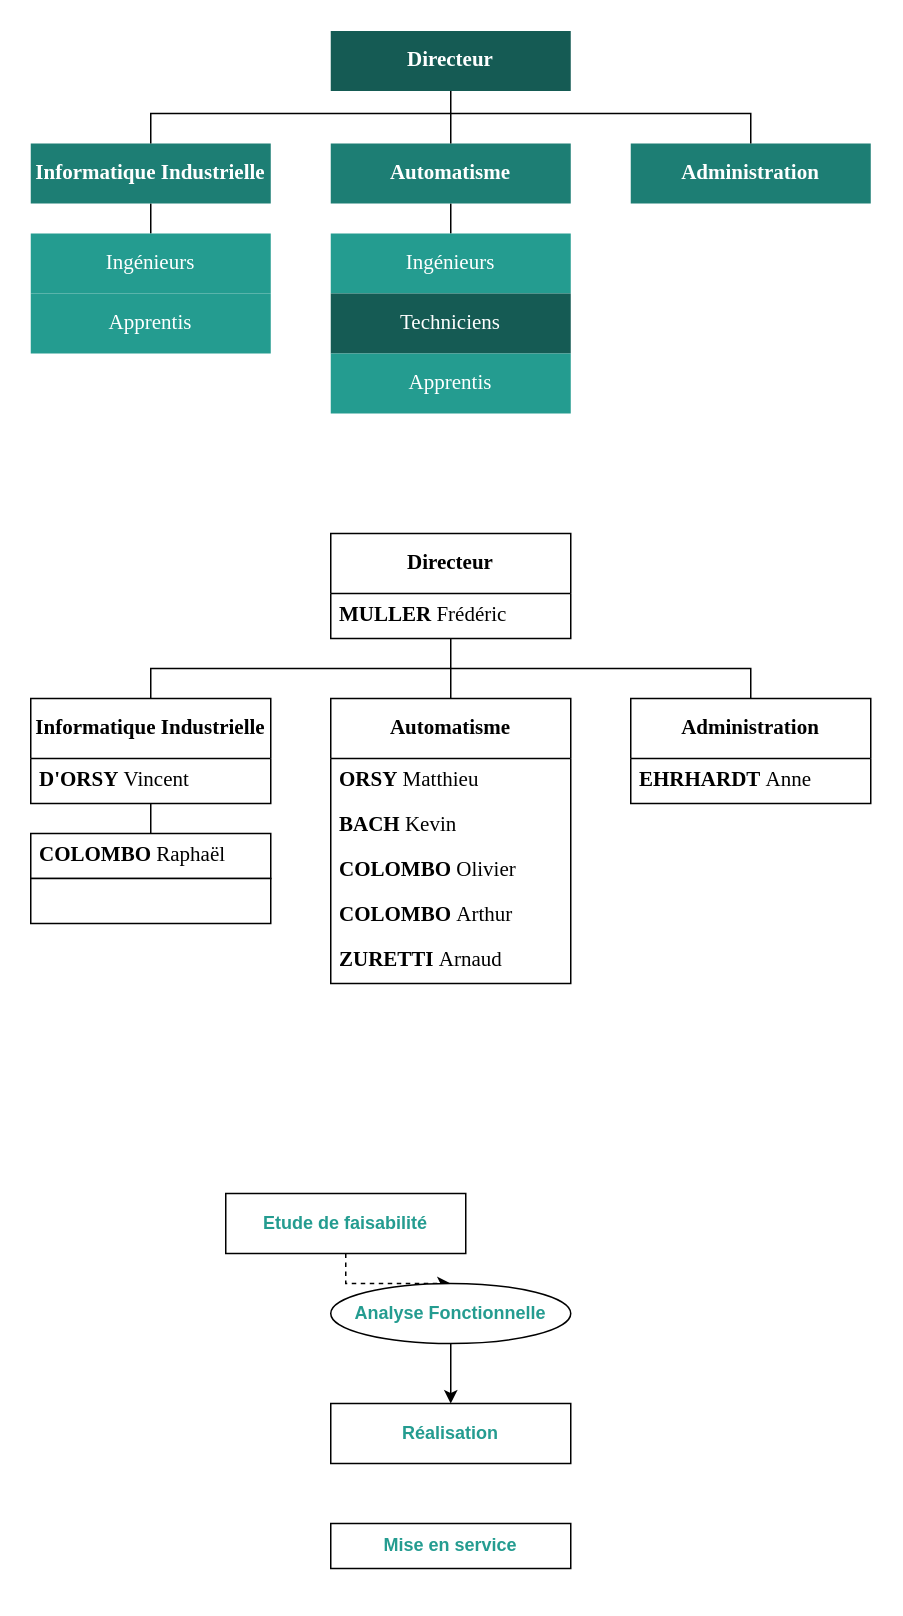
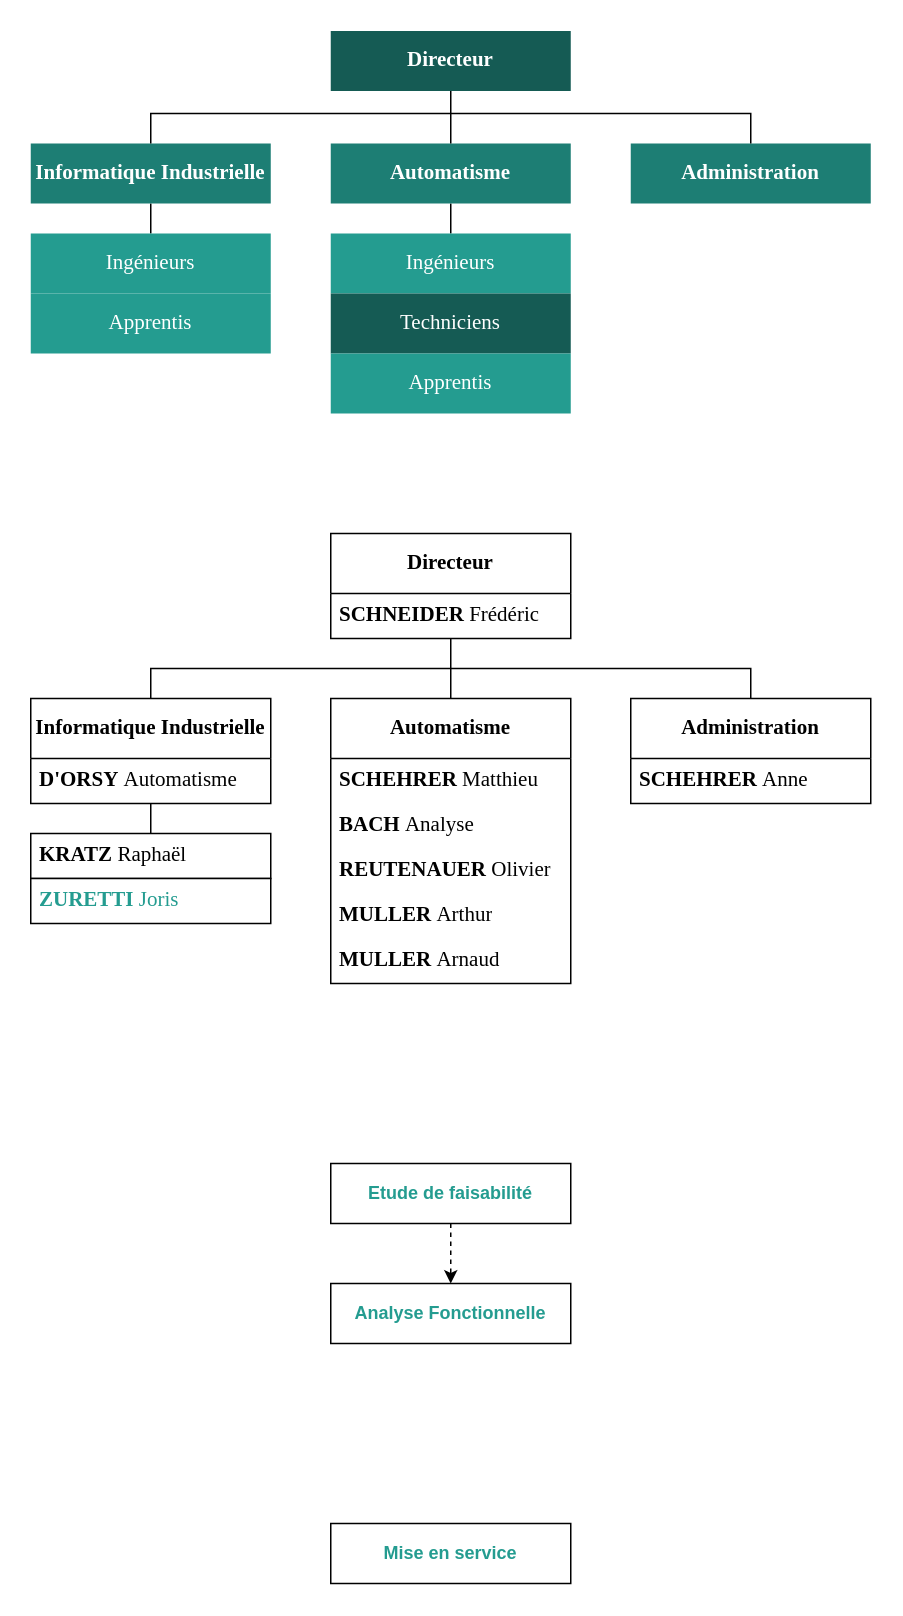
node "MULLER Frédéric": label "MULLER Frédéric" -> "SCHNEIDER Frédéric"
node "D'ORSY Vincent": label "D'ORSY Vincent" -> "D'ORSY Automatisme"
node "ORSY Matthieu": label "ORSY Matthieu" -> "SCHEHRER Matthieu"
node "EHRHARDT Anne": label "EHRHARDT Anne" -> "SCHEHRER Anne"
node "BACH Kevin": label "BACH Kevin" -> "BACH Analyse"
node "COLOMBO Raphaël": label "COLOMBO Raphaël" -> "KRATZ Raphaël"
node "COLOMBO Olivier": label "COLOMBO Olivier" -> "REUTENAUER Olivier"
node "ZURETTI Joris": added
node "COLOMBO Arthur": label "COLOMBO Arthur" -> "MULLER Arthur"
node "ZURETTI Arnaud": label "ZURETTI Arnaud" -> "MULLER Arnaud"
node "Etude de faisabilité": moved (346, 1223) -> (451, 1193)
node "Analyse Fonctionnelle": shape ellipse -> rectangle
edge "Analyse Fonctionnelle" -> "Réalisation": removed
node "Réalisation": removed
node "Mise en service": size 240x45 -> 240x60
